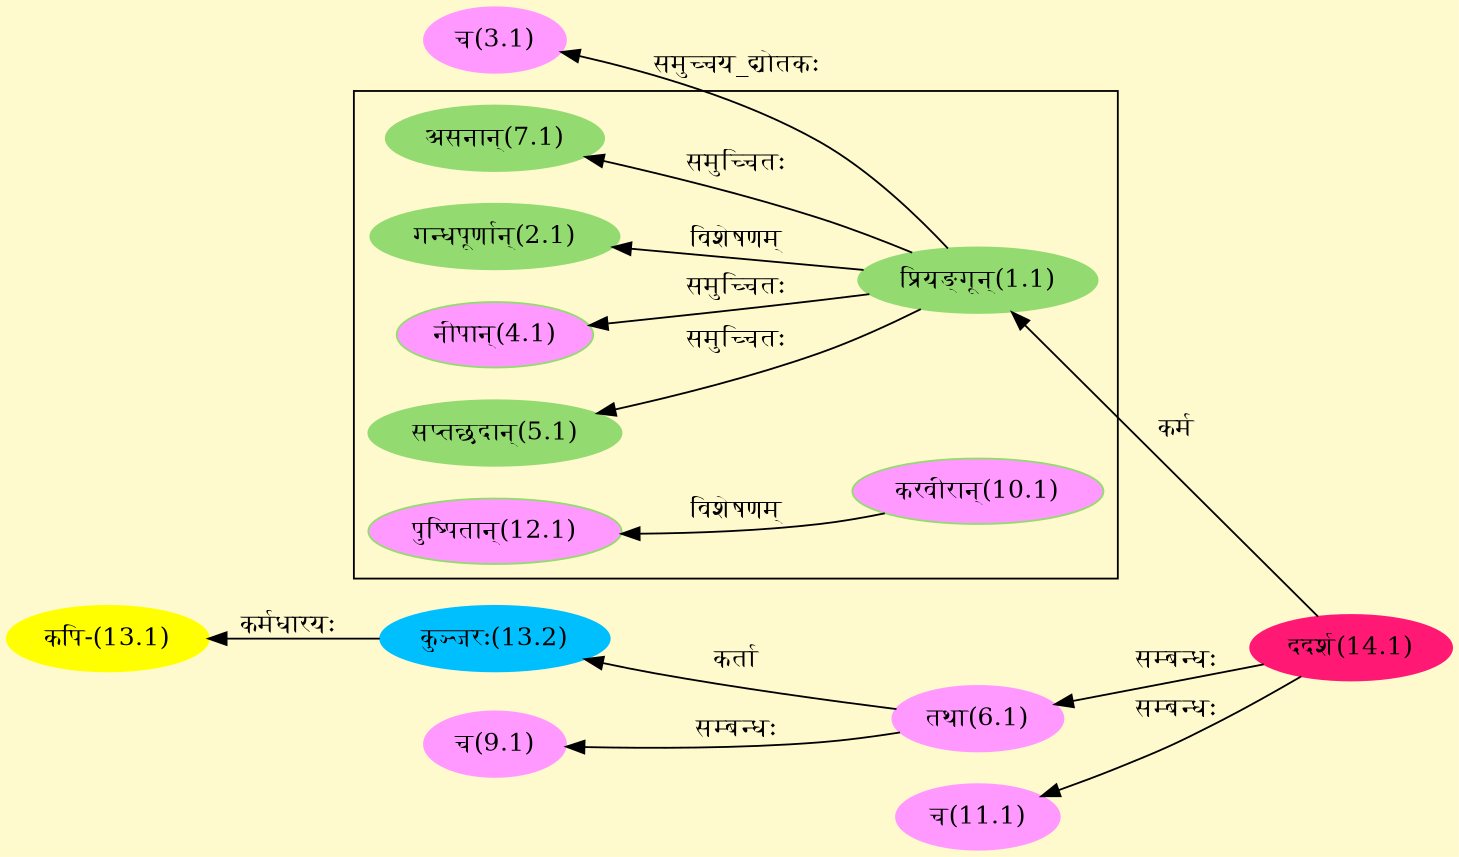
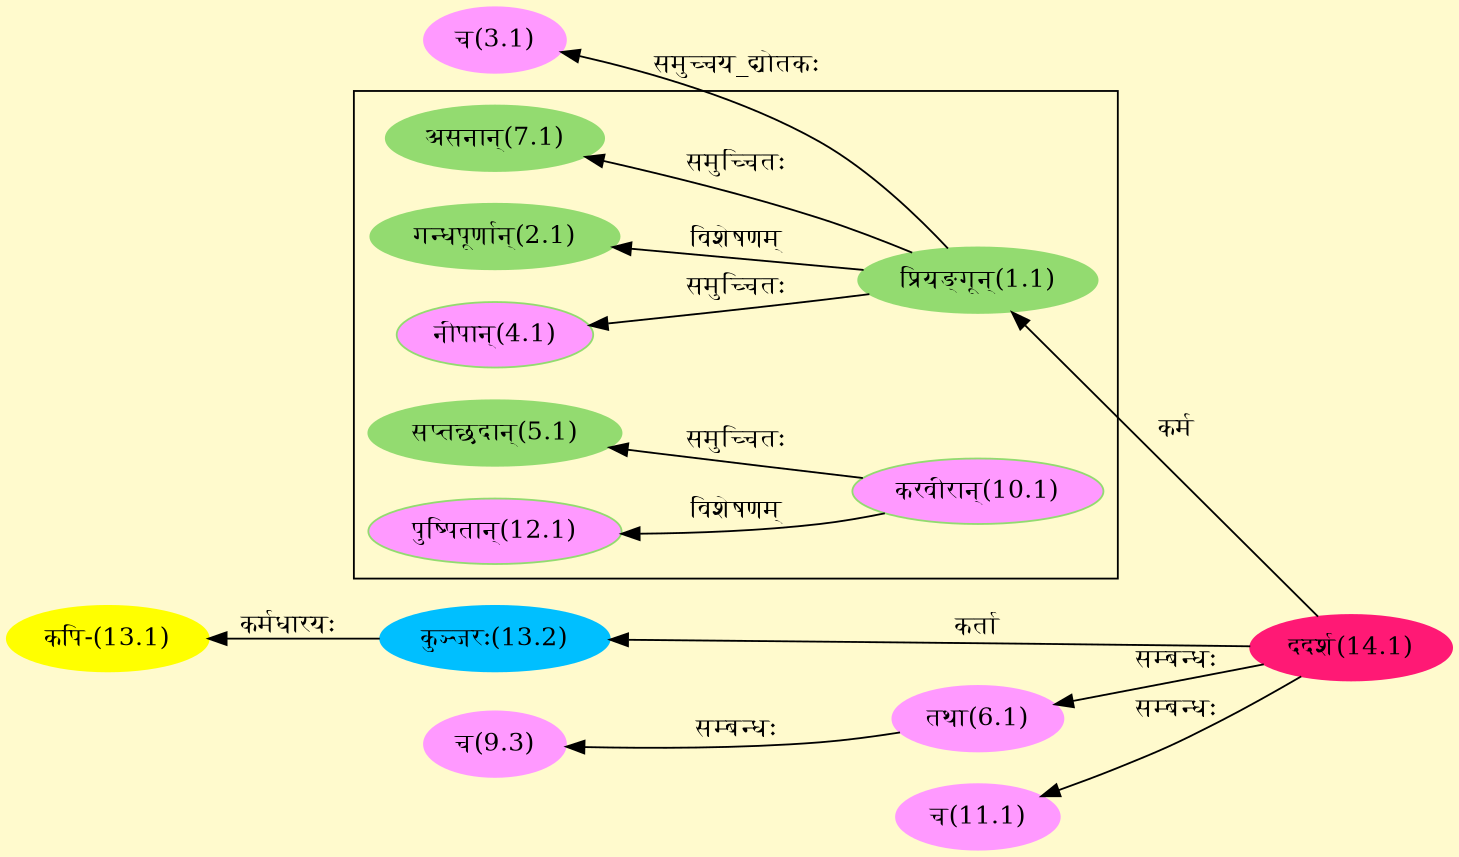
edge "प्रियङ्गून्(1.1)" -> "सप्तछदान्(5.1)": now "करवीरान्(10.1)" -> "सप्तछदान्(5.1)"
edge "तथा(6.1)" -> "कुञ्जरः(13.2)": now "ददर्श(14.1)" -> "कुञ्जरः(13.2)"
node "च(9.1)": label "च(9.1)" -> "च(9.3)"
